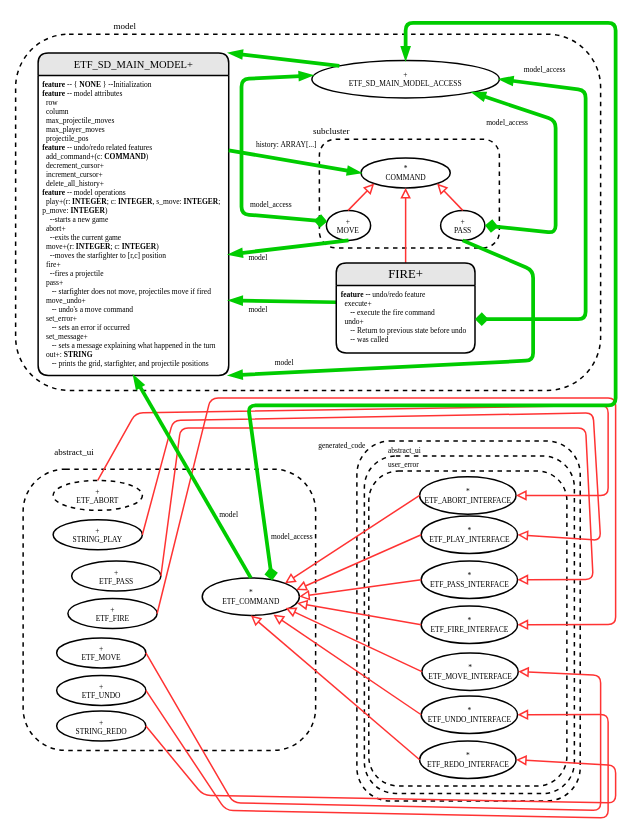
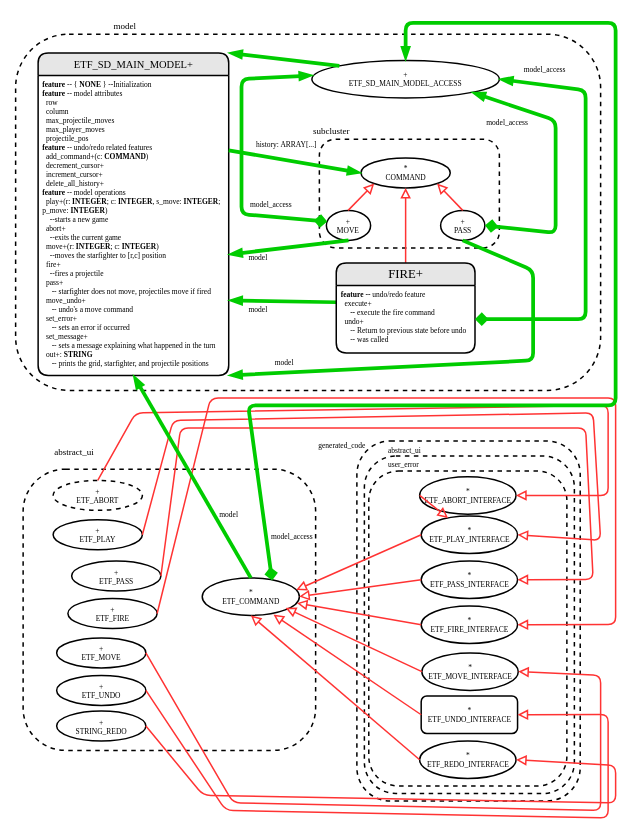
node "+ STRING_PLAY": label "+ STRING_PLAY" -> "+ ETF_PLAY"
edge "* ETF_ABORT_INTERFACE" -> "* ETF_COMMAND": now "* ETF_ABORT_INTERFACE" -> "* ETF_PLAY_INTERFACE"
node "* ETF_UNDO_INTERFACE": shape ellipse -> rounded rectangle
